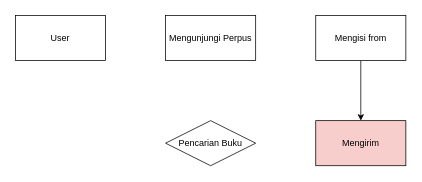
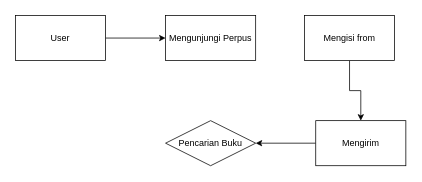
edge "User" -> "Mengunjungi Perpus": added
node "Mengisi from": moved (360, 38) -> (349, 38)
edge "Mengirim" -> "Pencarian Buku": added
node "Mengirim": fillcolor #f8cecc -> #ffffff
